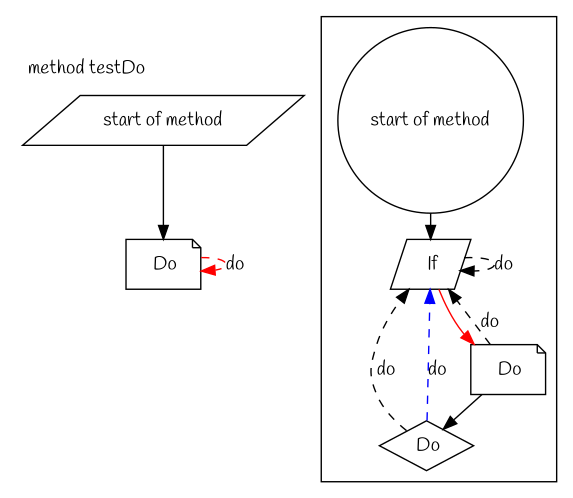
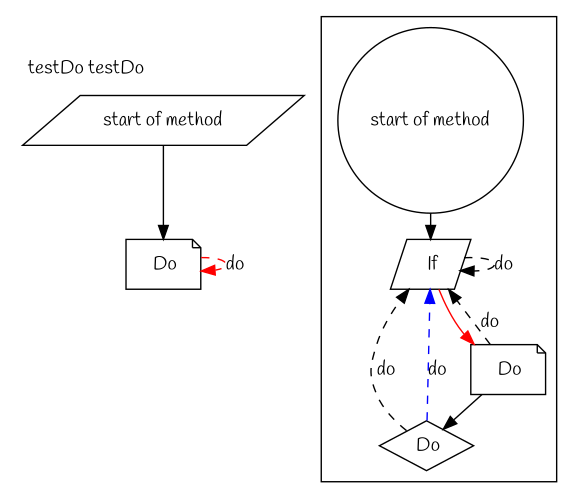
cluster "method testDo": label "method testDo" -> "testDo testDo"
